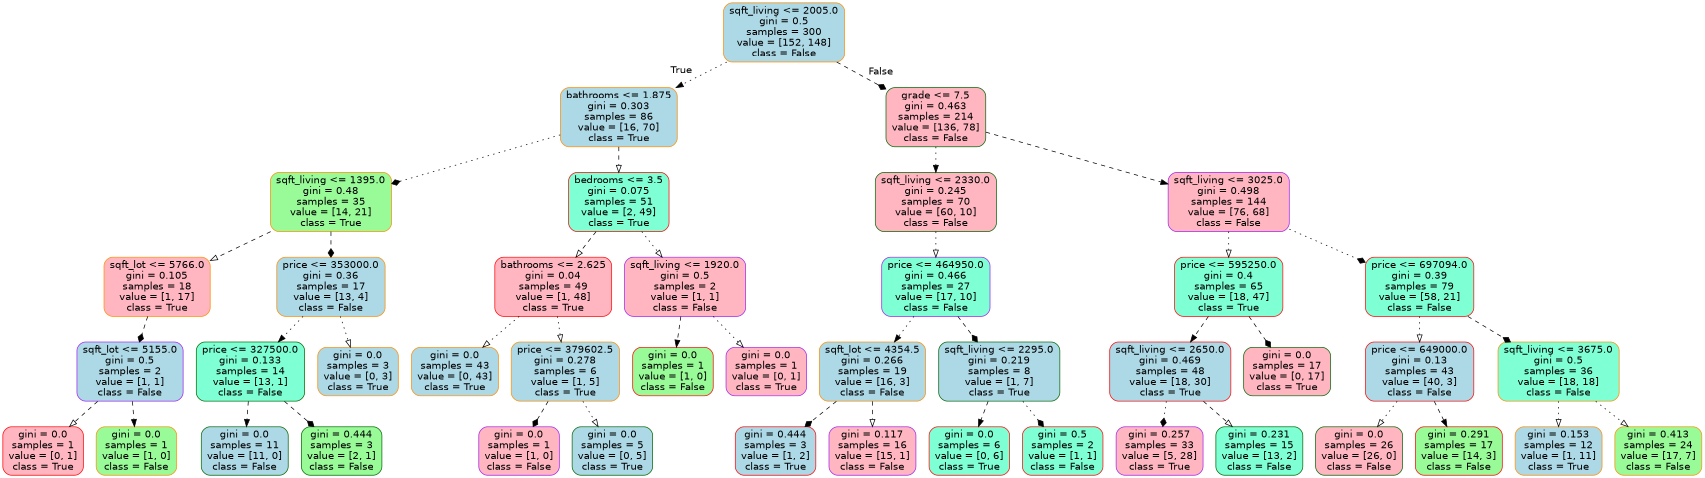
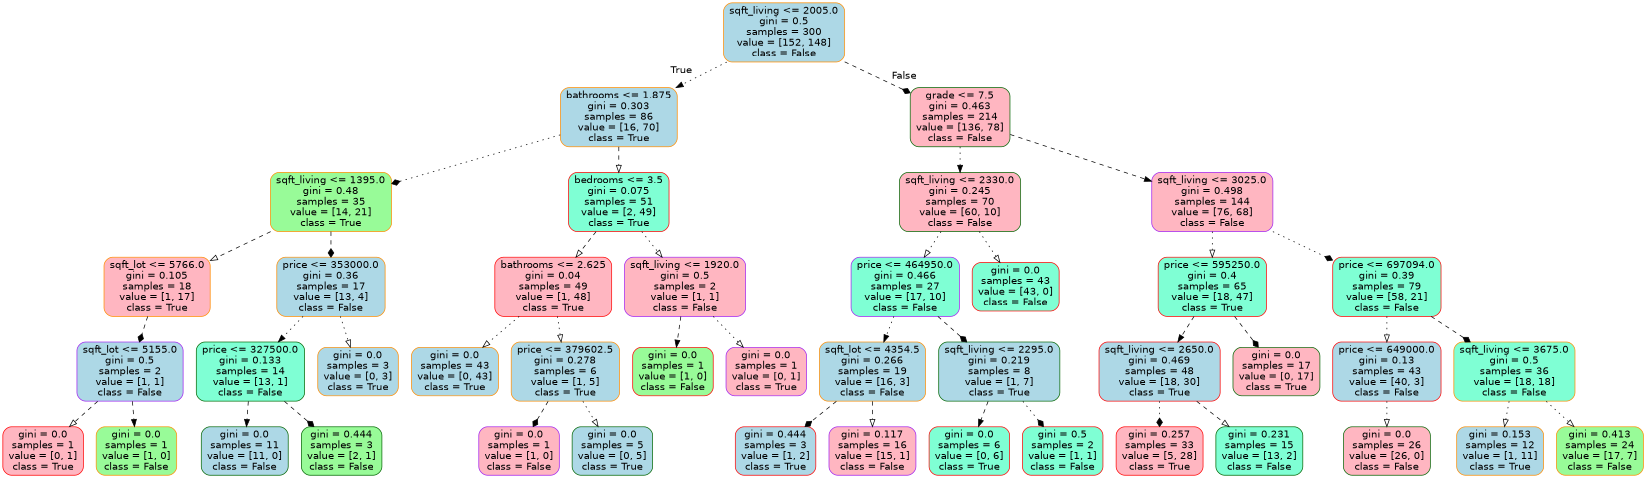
node "gini = 0.0 samples = 43 value = [43, 0] class = False": added
node "gini = 0.257 samples = 33 value = [5, 28] class = True": color purple -> red
node "gini = 0.291 samples = 17 value = [14, 3] class = False": removed
